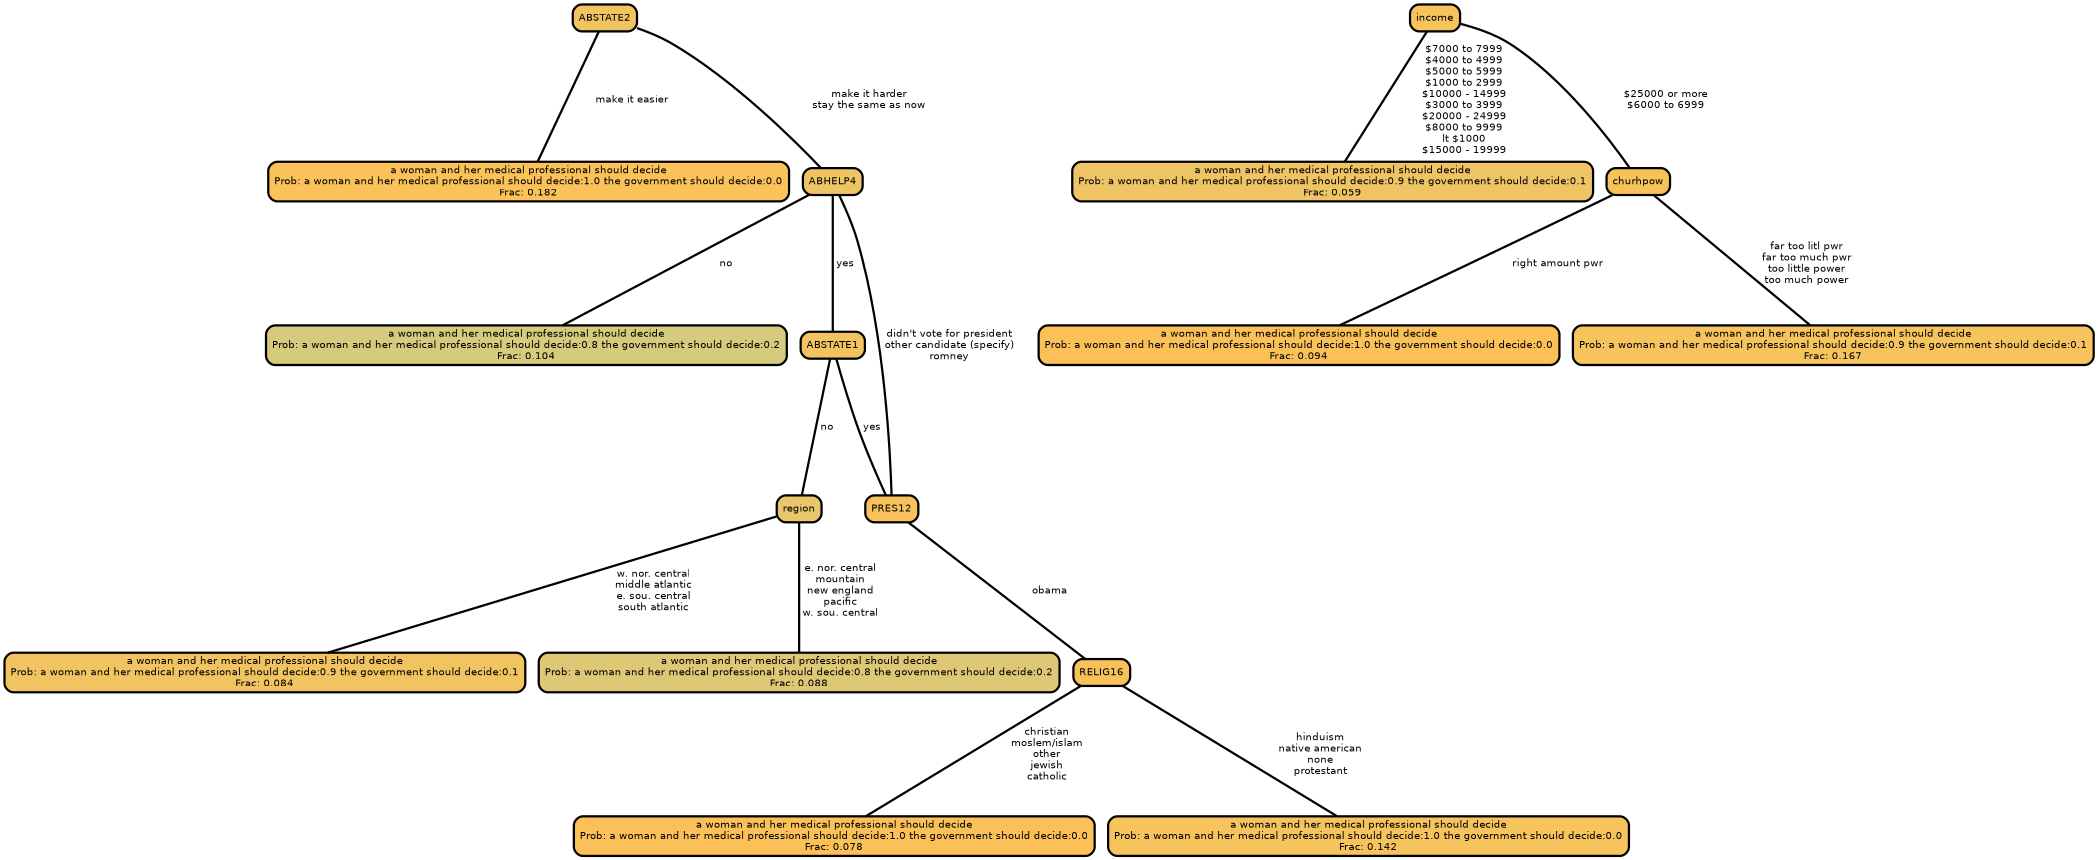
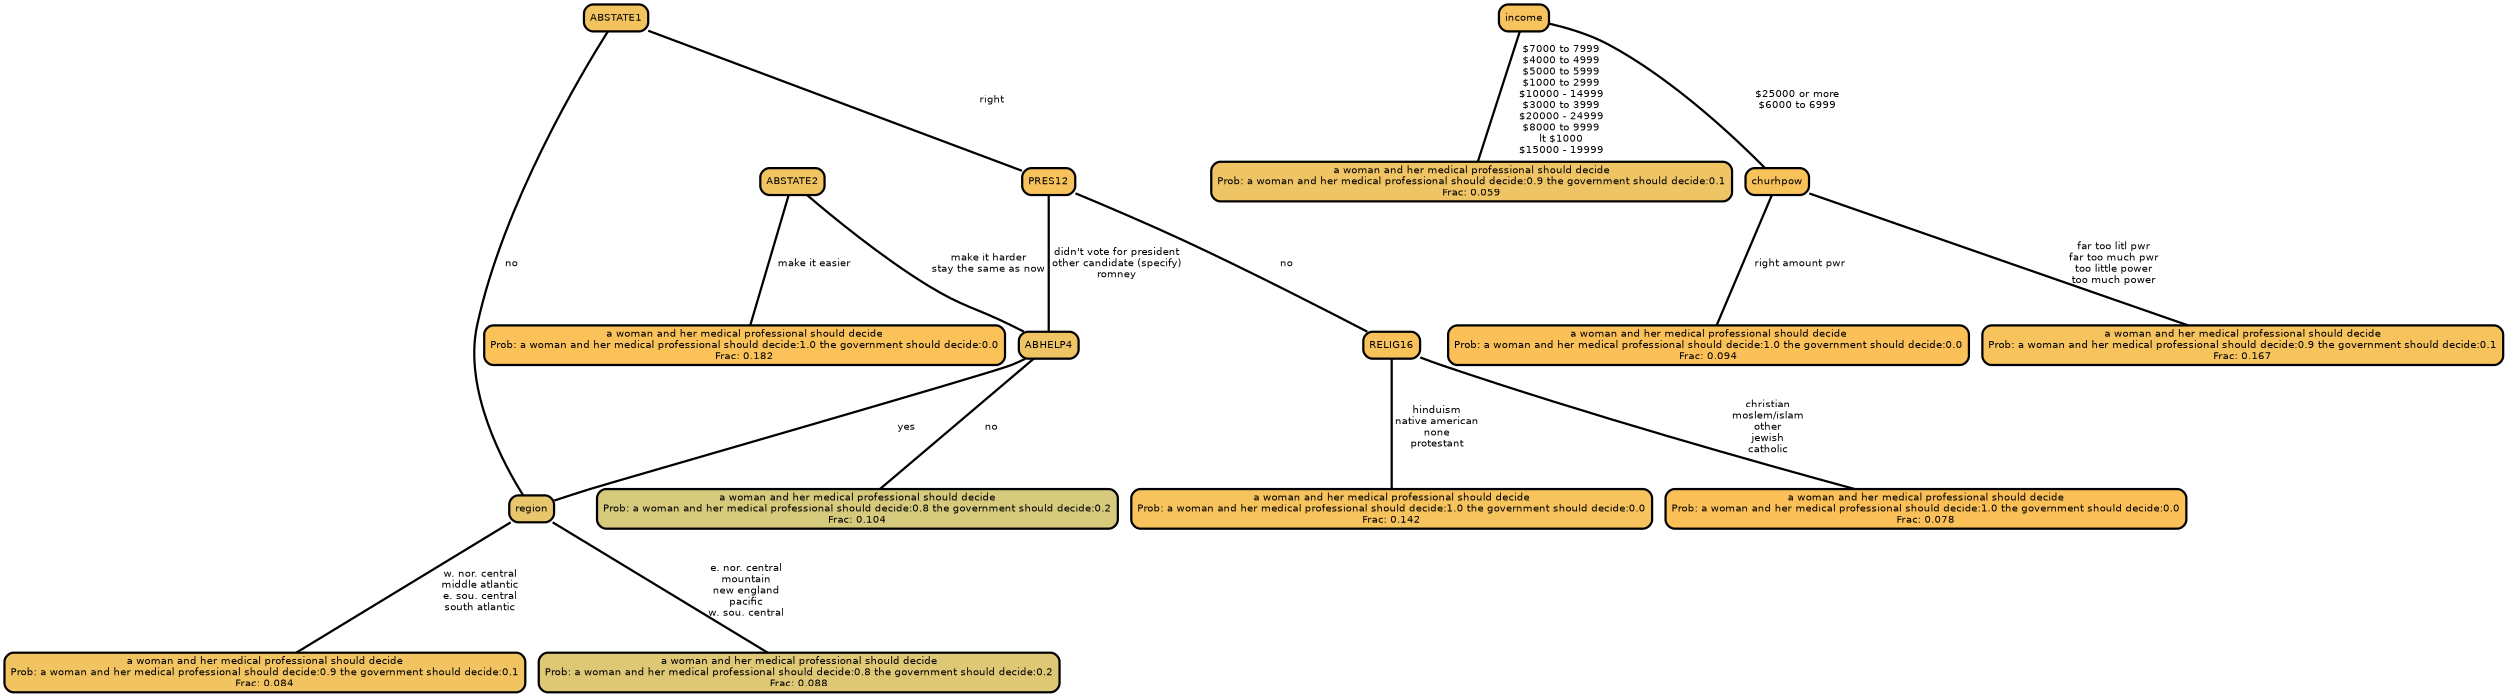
edge "ABHELP4" -- "ABSTATE1": now "ABHELP4" -- "region"
edge "ABSTATE1" -- "PRES12": label " yes" -> " right"
edge "PRES12" -- "RELIG16": label " obama" -> " no"
